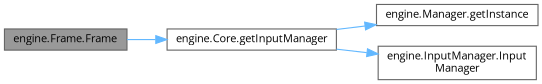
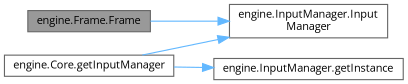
node "engine.Manager.getInstance": label "engine.Manager.getInstance" -> "engine.InputManager.getInstance"
edge "engine.Frame.Frame" -> "engine.Core.getInputManager": now "engine.Frame.Frame" -> "engine.InputManager.Input Manager"
